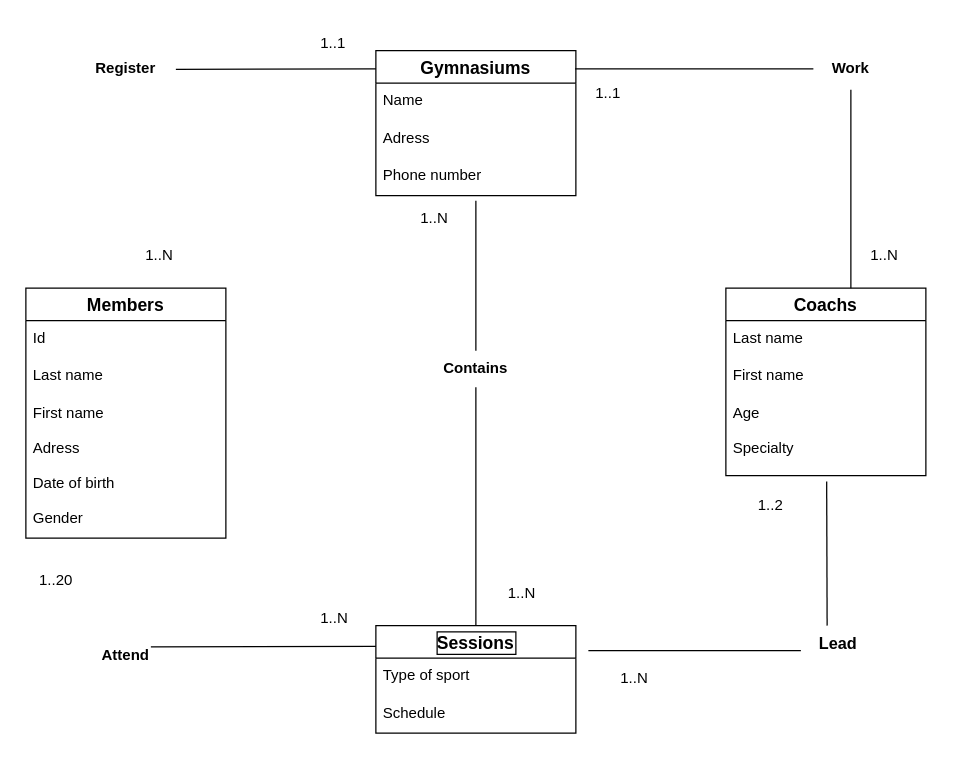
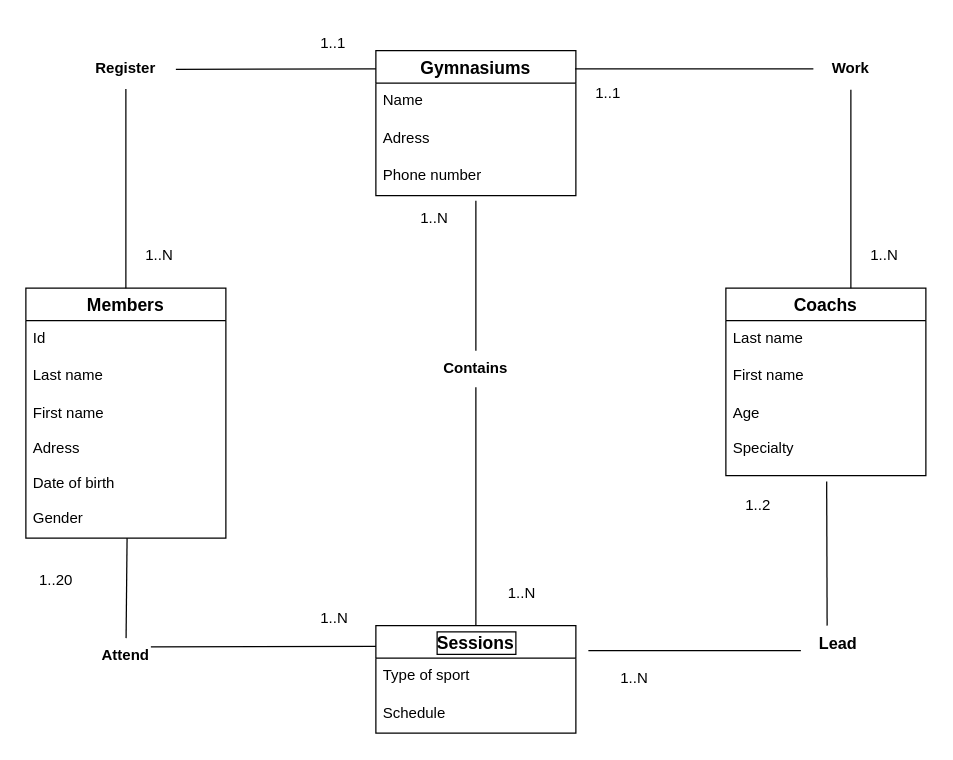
edge "Register" -- "Members": added
node "1..2": moved (776, 507) -> (763, 507)
edge "First name Adress Date of birth Gender" -- "Attend": added
